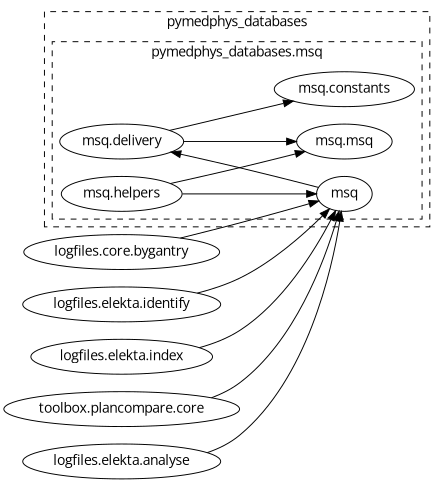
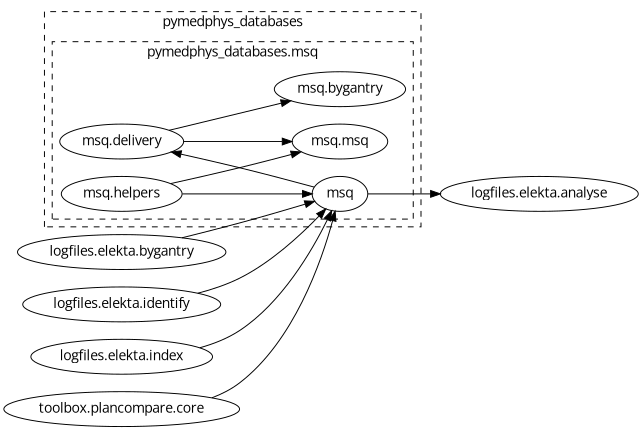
node "msq.constants": label "msq.constants" -> "msq.bygantry"
node "logfiles.core.bygantry": label "logfiles.core.bygantry" -> "logfiles.elekta.bygantry"
edge "logfiles.elekta.analyse" -> "msq": reversed
